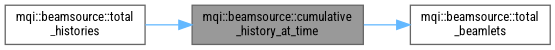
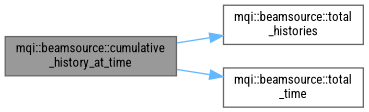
edge "mqi::beamsource::total _histories" -> "mqi::beamsource::cumulative _history_at_time": reversed
node "mqi::beamsource::total _beamlets": label "mqi::beamsource::total _beamlets" -> "mqi::beamsource::total _time"
